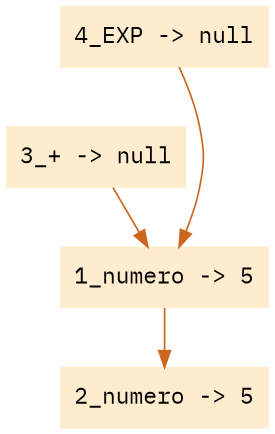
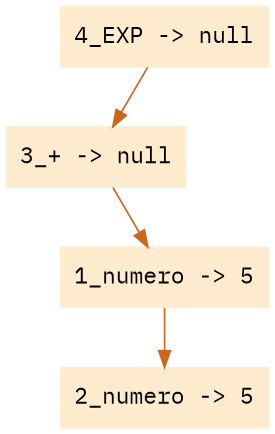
edge "4_EXP -> null" -> "1_numero -> 5": now "4_EXP -> null" -> "3_+ -> null"
